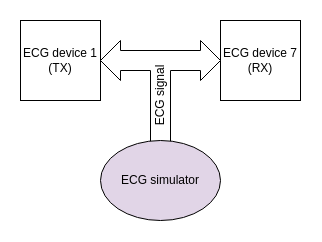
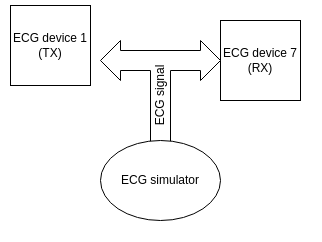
node "ECG device 1 (TX)": moved (61, 61) -> (51, 46)
node "ECG simulator": fillcolor #e1d5e7 -> #ffffff
